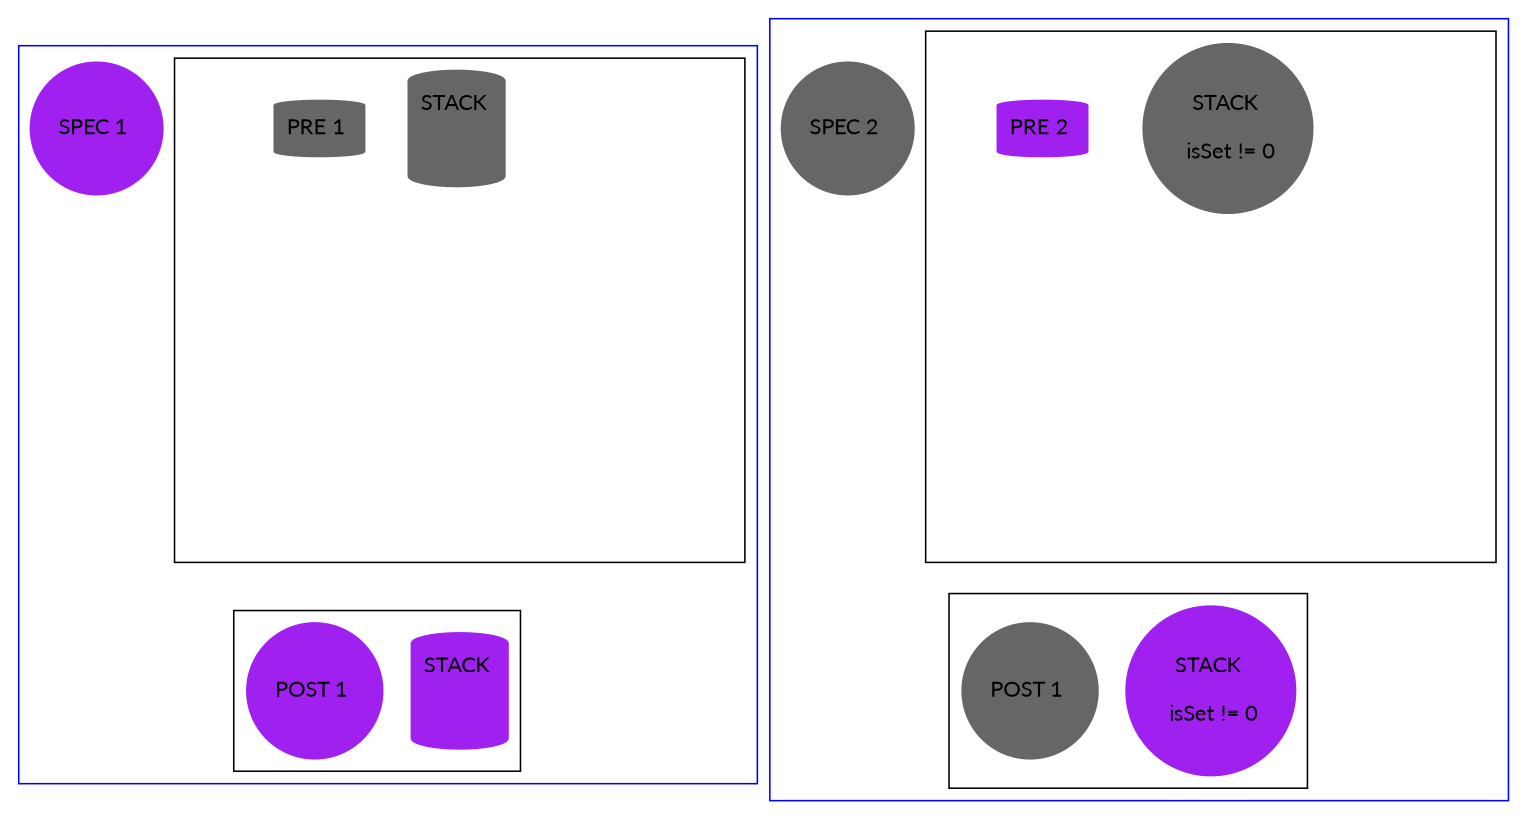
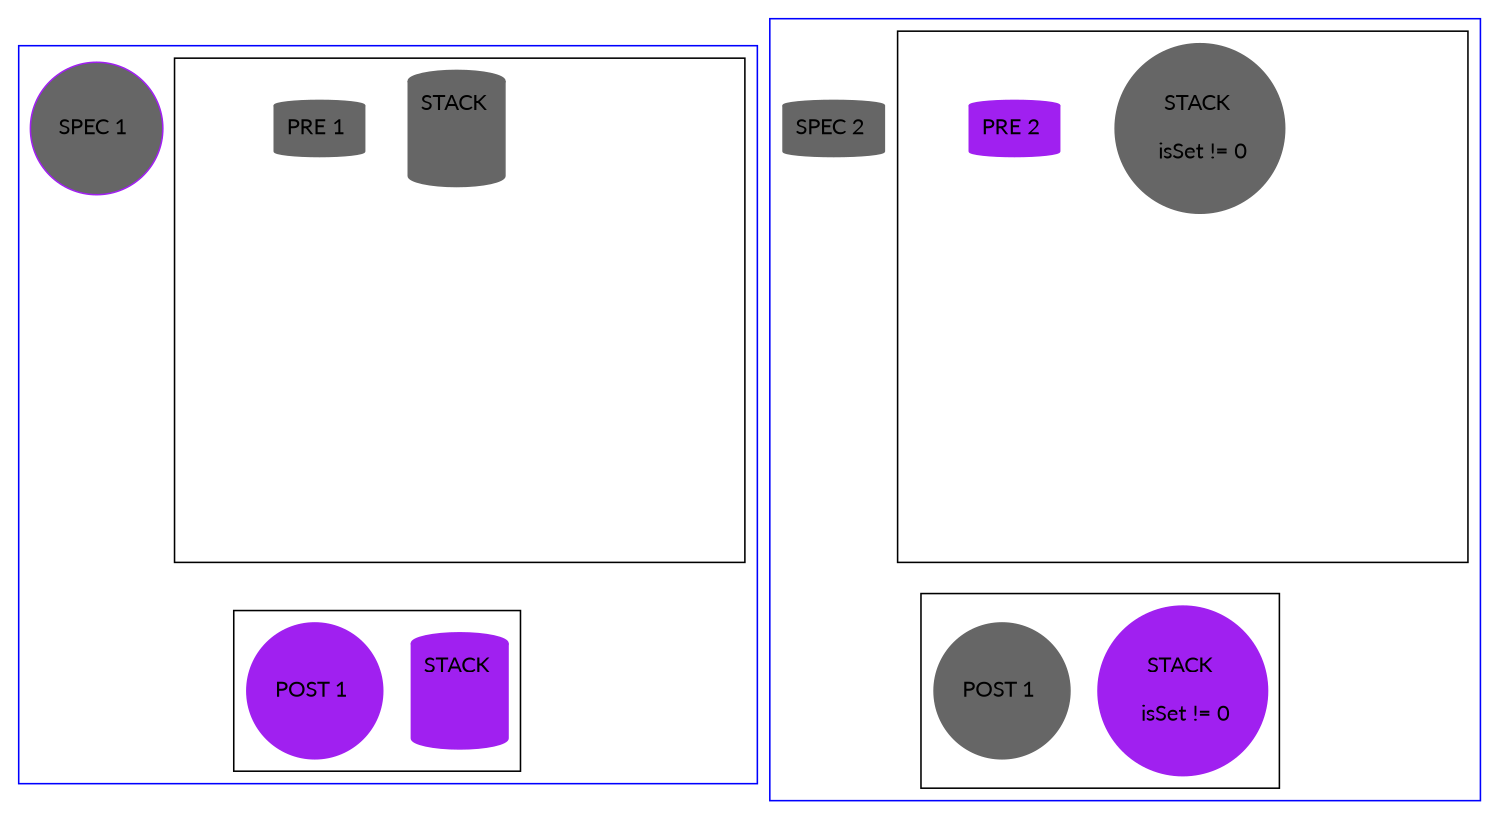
node "SPEC 1": fillcolor purple -> gray40
node "SPEC 2": shape circle -> cylinder
